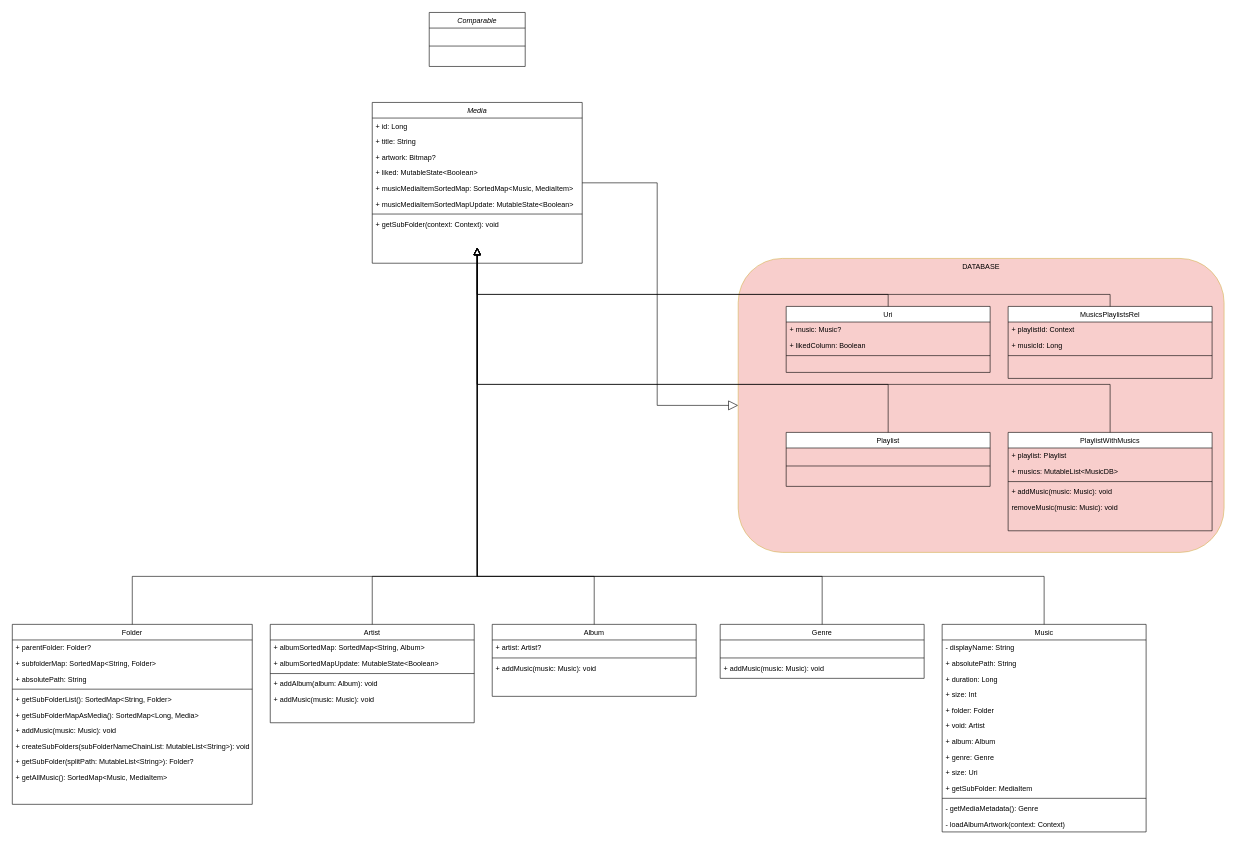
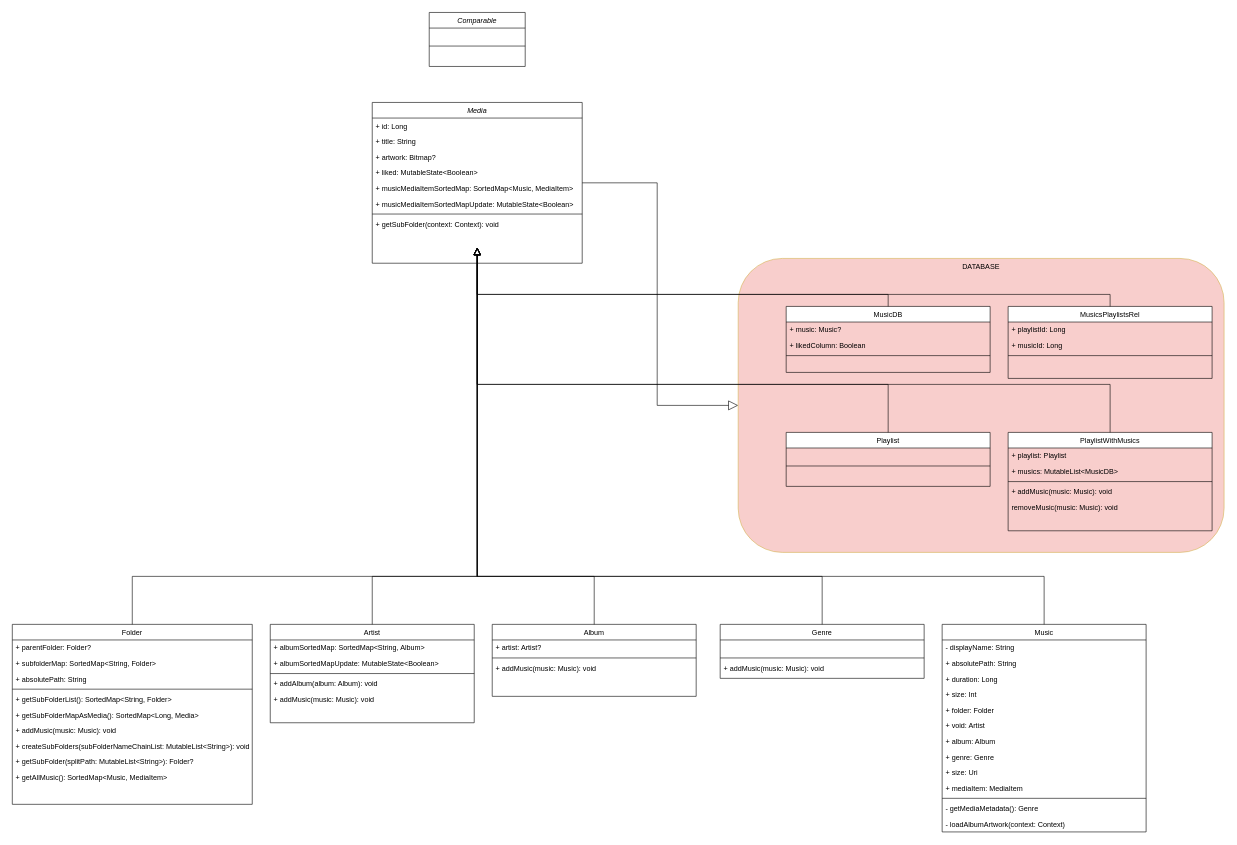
node "Uri": label "Uri" -> "MusicDB"
node "+ playlistId: Context": label "+ playlistId: Context" -> "+ playlistId: Long"
node "+ getSubFolder: MediaItem": label "+ getSubFolder: MediaItem" -> "+ mediaItem: MediaItem"
